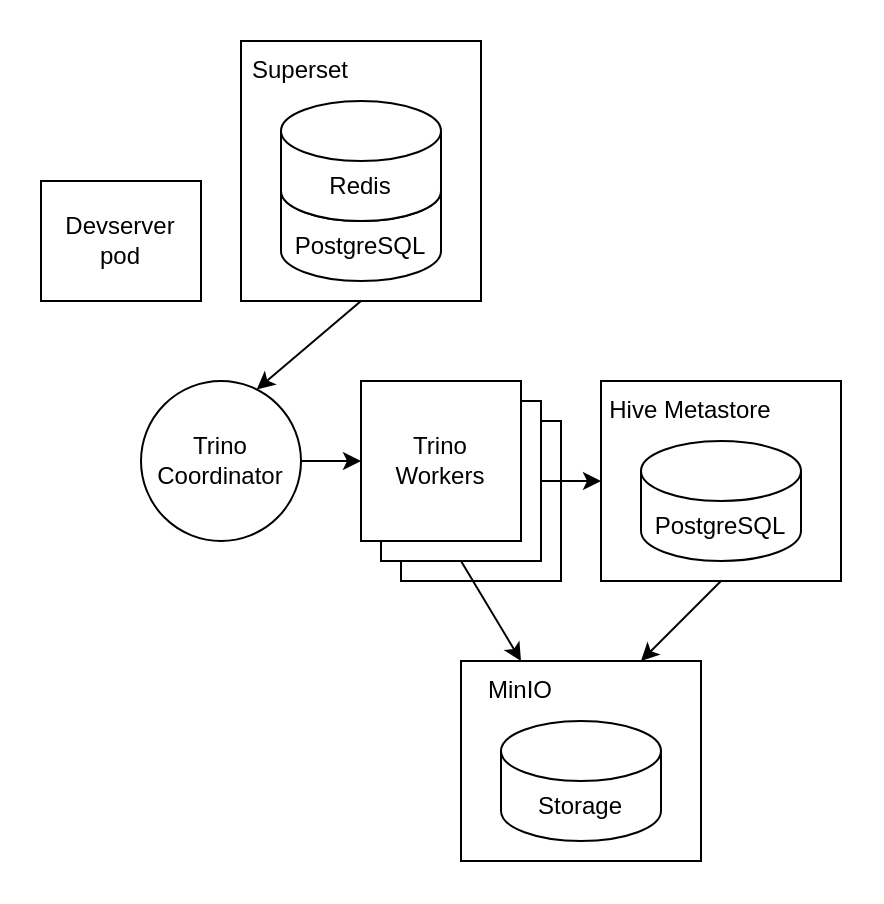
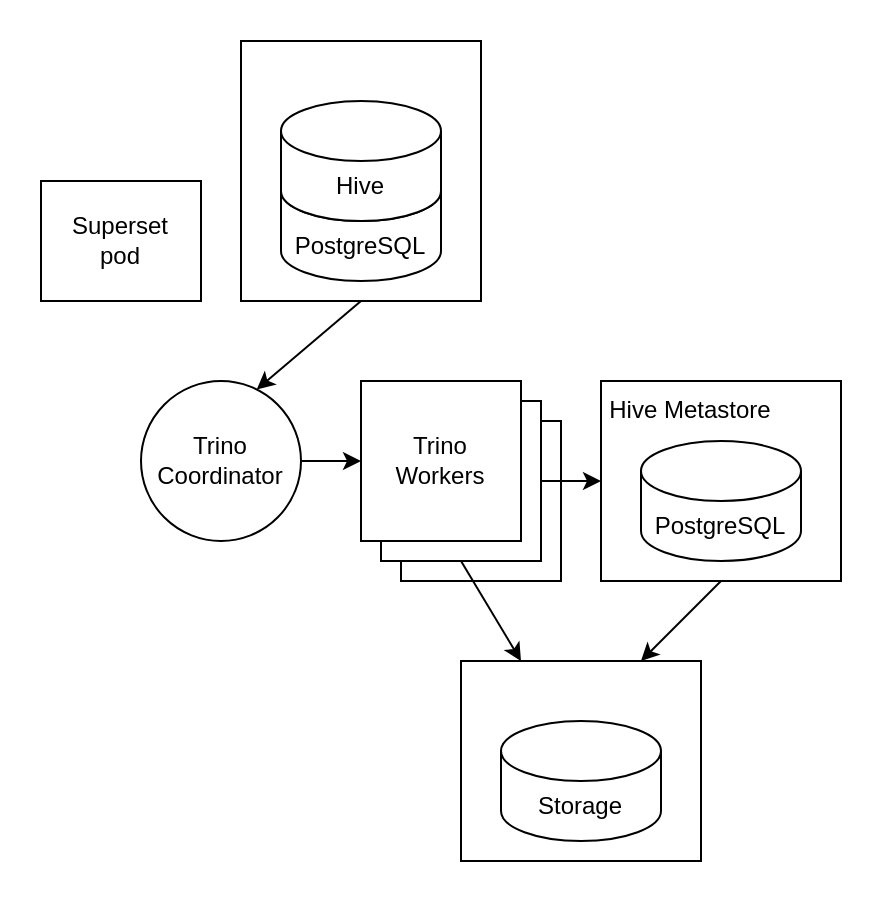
node "Superset": removed
node "Redis": label "Redis" -> "Hive"
node "Devserver pod": label "Devserver pod" -> "Superset pod"
node "MinIO": removed
